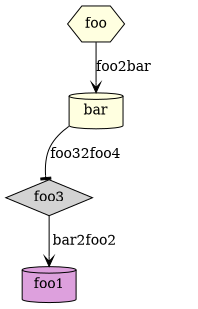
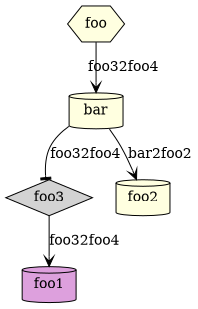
edge "foo" -> "bar": label "foo2bar" -> "foo32foo4"
node "foo2": added
edge "foo3" -> "foo1": label "bar2foo2" -> "foo32foo4"
